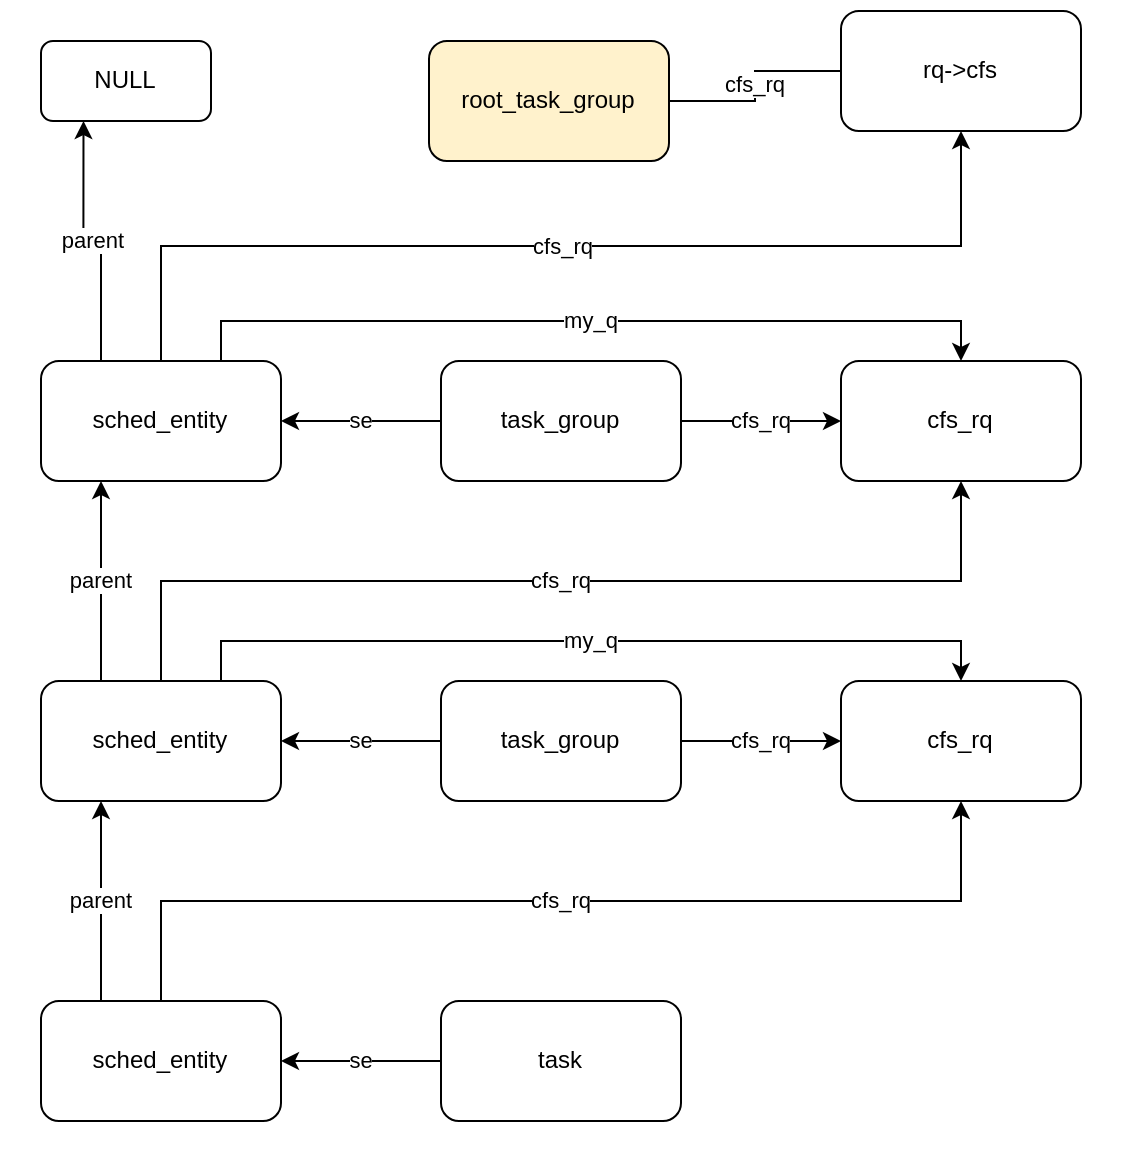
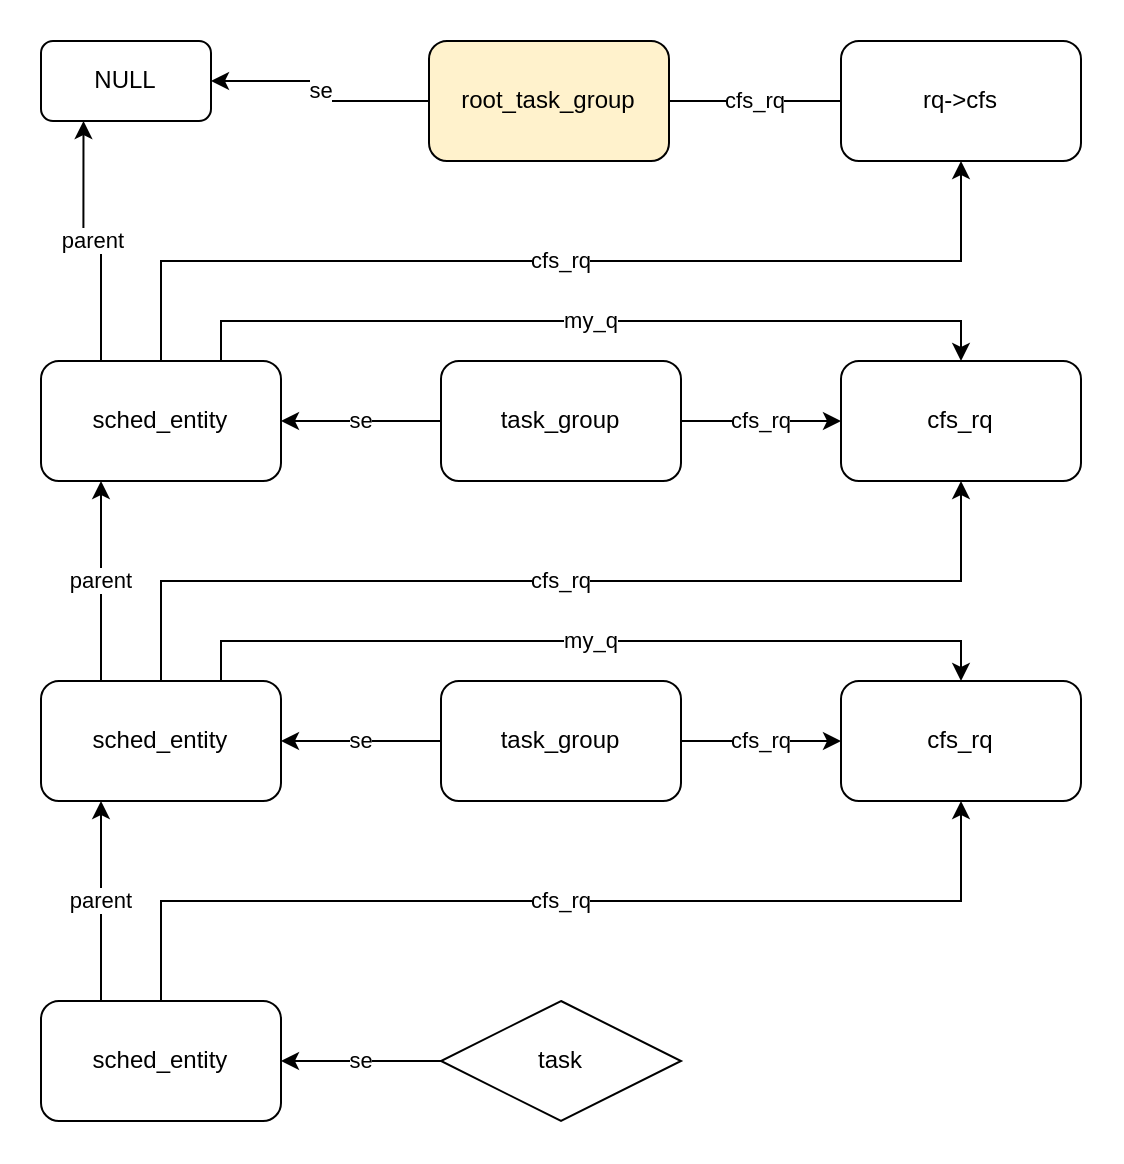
node "rq->cfs": moved (961, 71) -> (961, 101)
edge "root_task_group" -> "NULL": added, label "se"
node "task": shape rounded rectangle -> diamond
